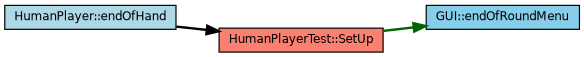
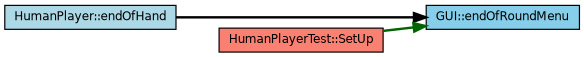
edge "HumanPlayer::endOfHand" -> "HumanPlayerTest::SetUp": now "HumanPlayer::endOfHand" -> "GUI::endOfRoundMenu"
